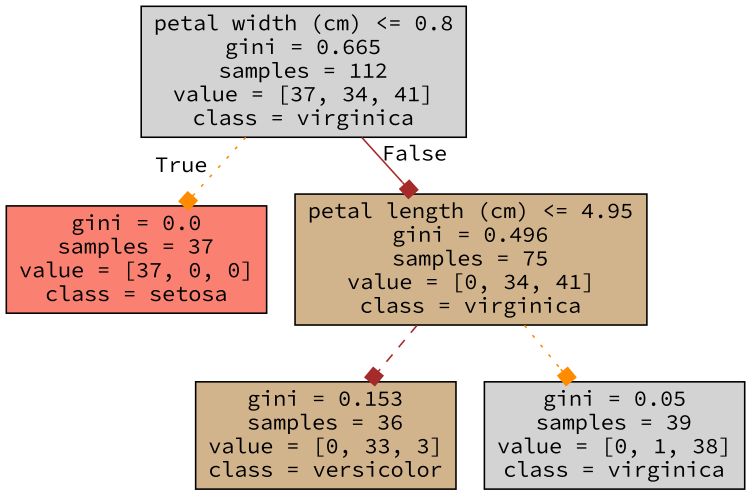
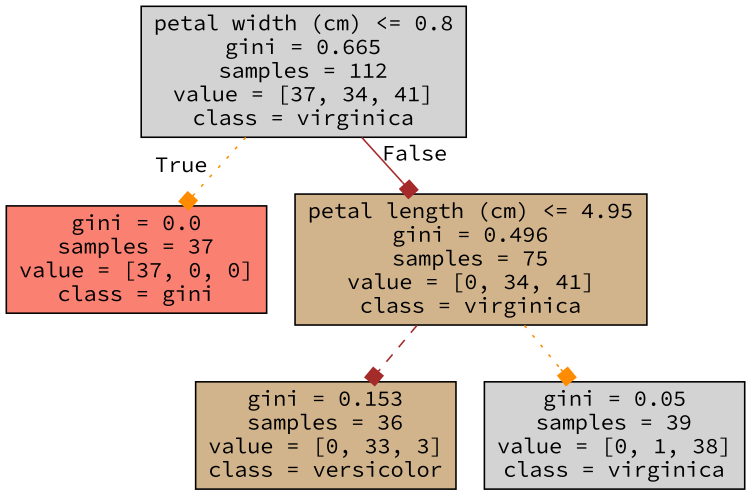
node "gini = 0.0 samples = 37 value = [37, 0, 0] class = setosa": label "gini = 0.0 samples = 37 value = [37, 0, 0] class = setosa" -> "gini = 0.0 samples = 37 value = [37, 0, 0] class = gini"
